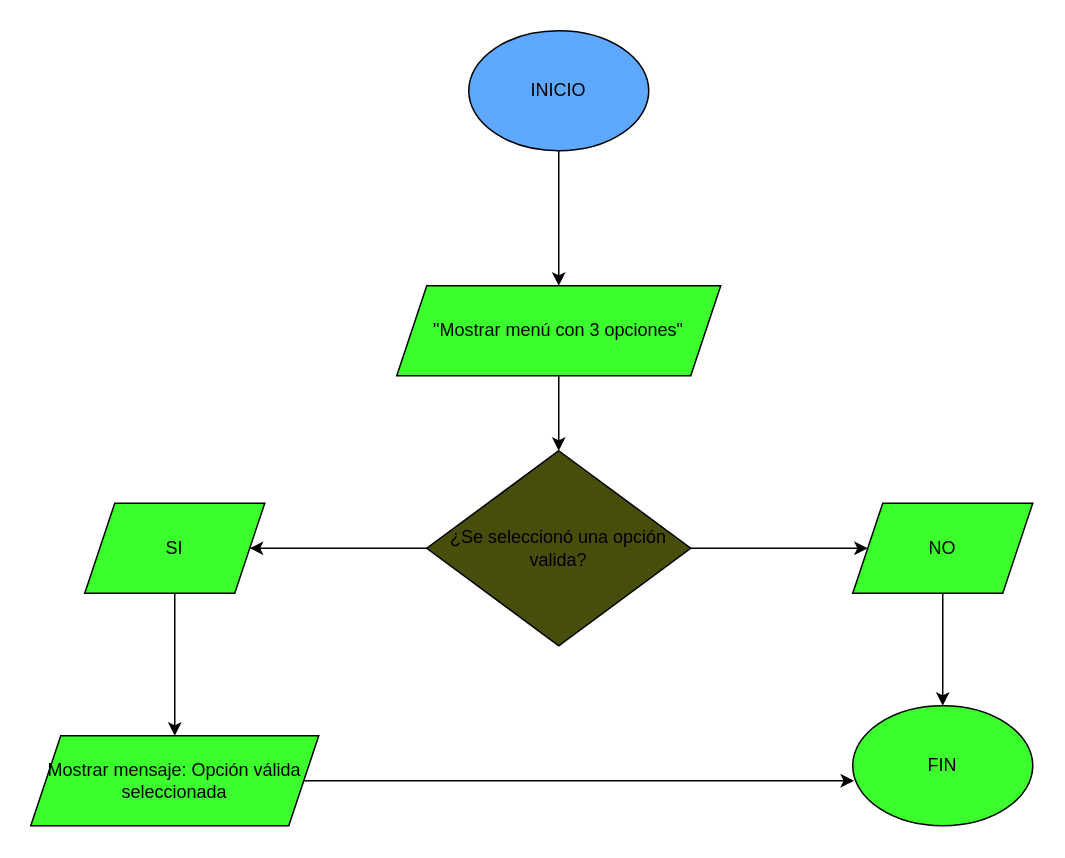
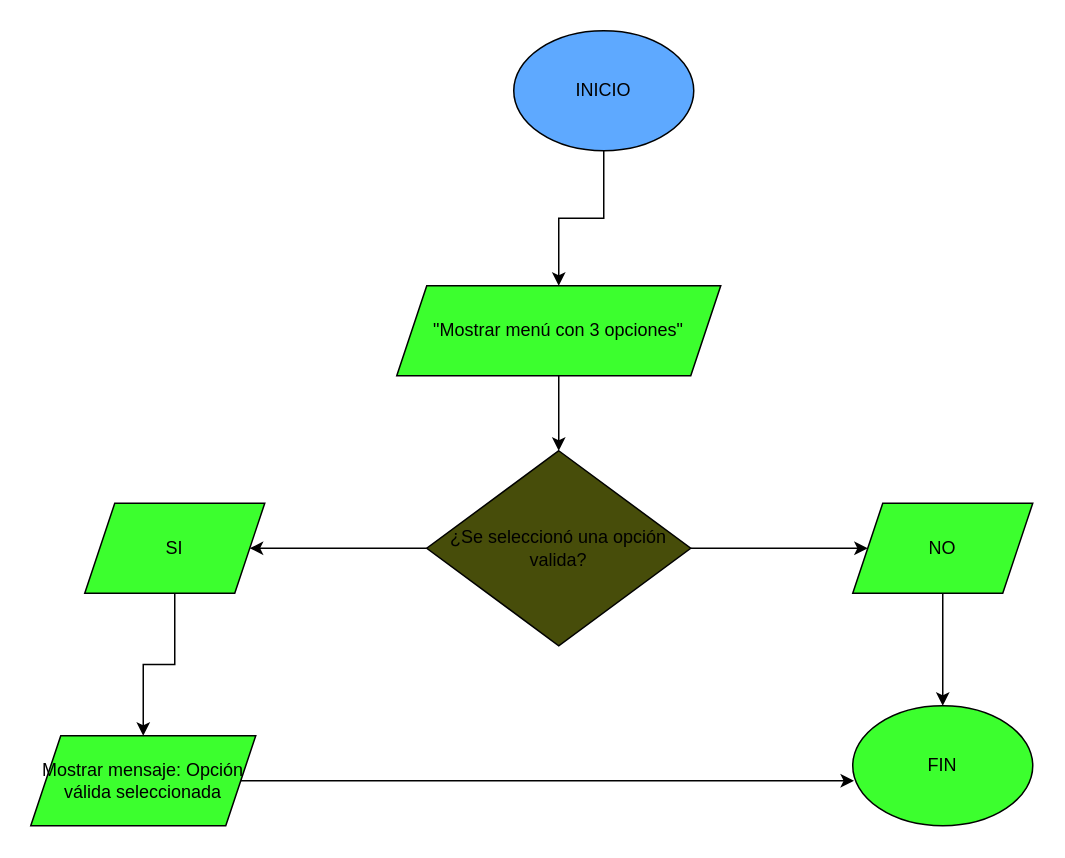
node "INICIO": moved (559, 91) -> (604, 91)
node "Mostrar mensaje: Opción válida seleccionada": size 288x90 -> 225x90
